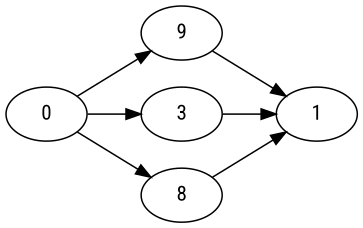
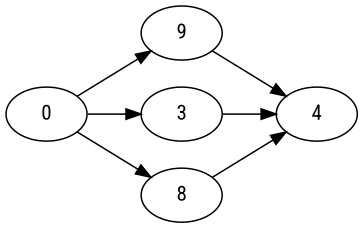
node "1": label "1" -> "4"
